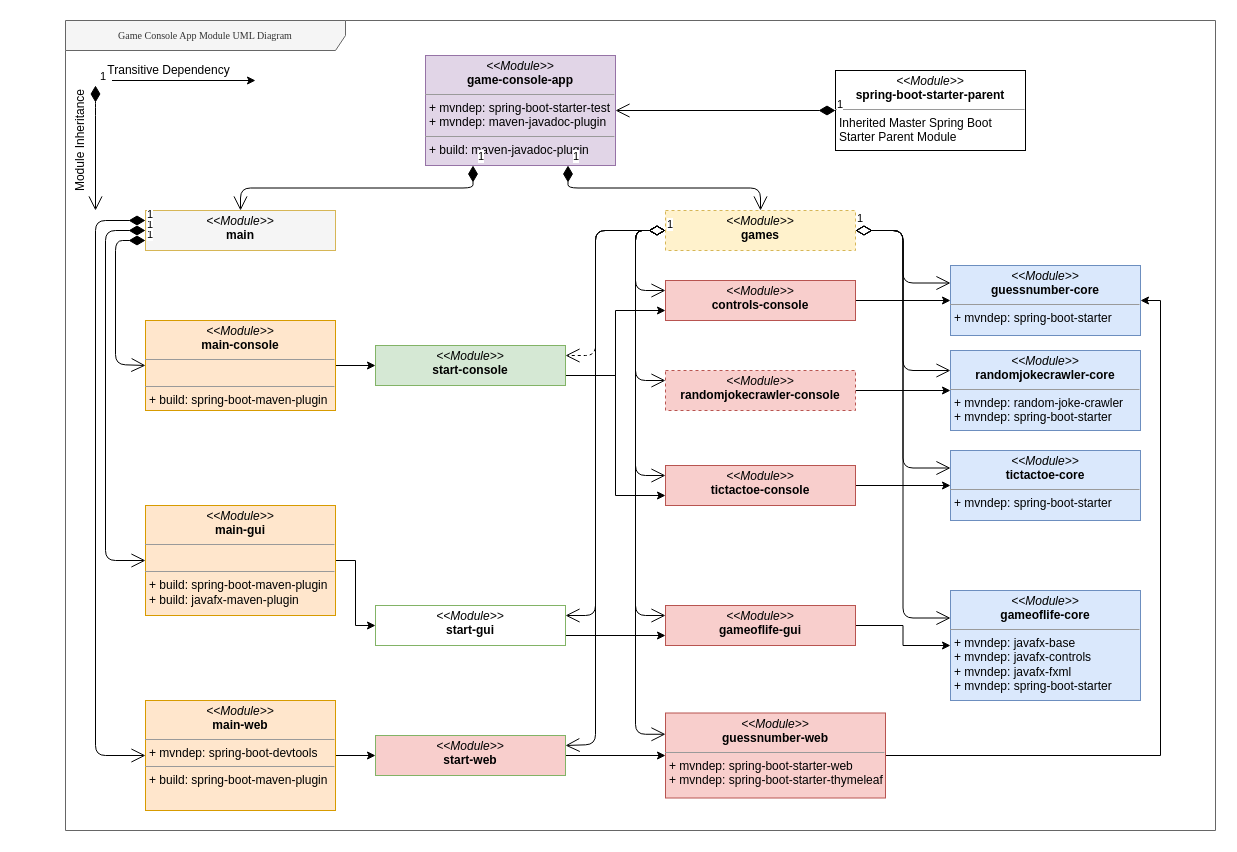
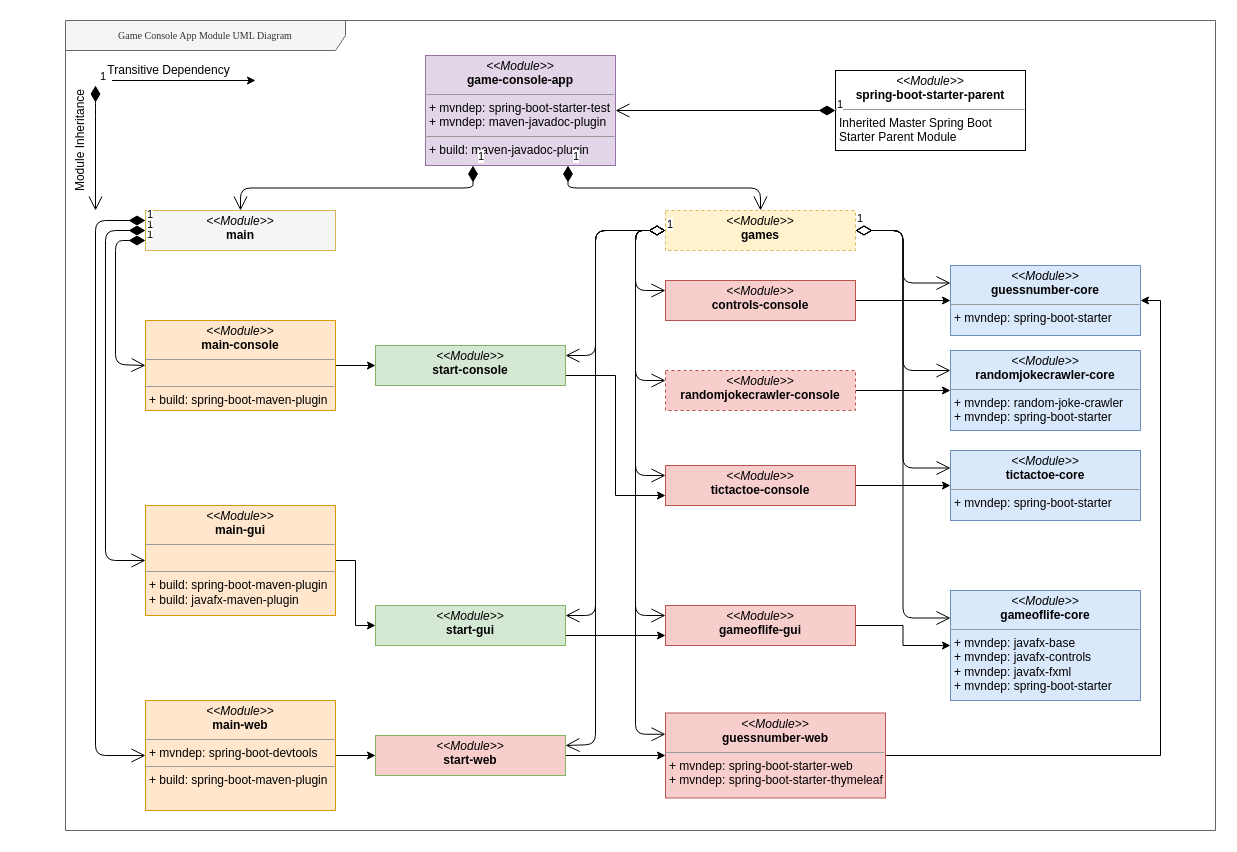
edge "<<Module>> start-console" -> "<<Module>> controls-console": removed
edge "<<Module>> games" -- "<<Module>> start-console": style dashed -> solid
node "<<Module>> start-gui": fillcolor #ffffff -> #d5e8d4
